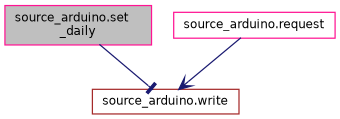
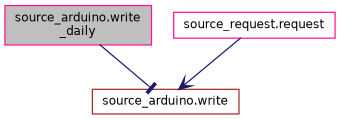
node "source_arduino.set _daily": label "source_arduino.set _daily" -> "source_arduino.write _daily"
node "source_arduino.request": label "source_arduino.request" -> "source_request.request"
